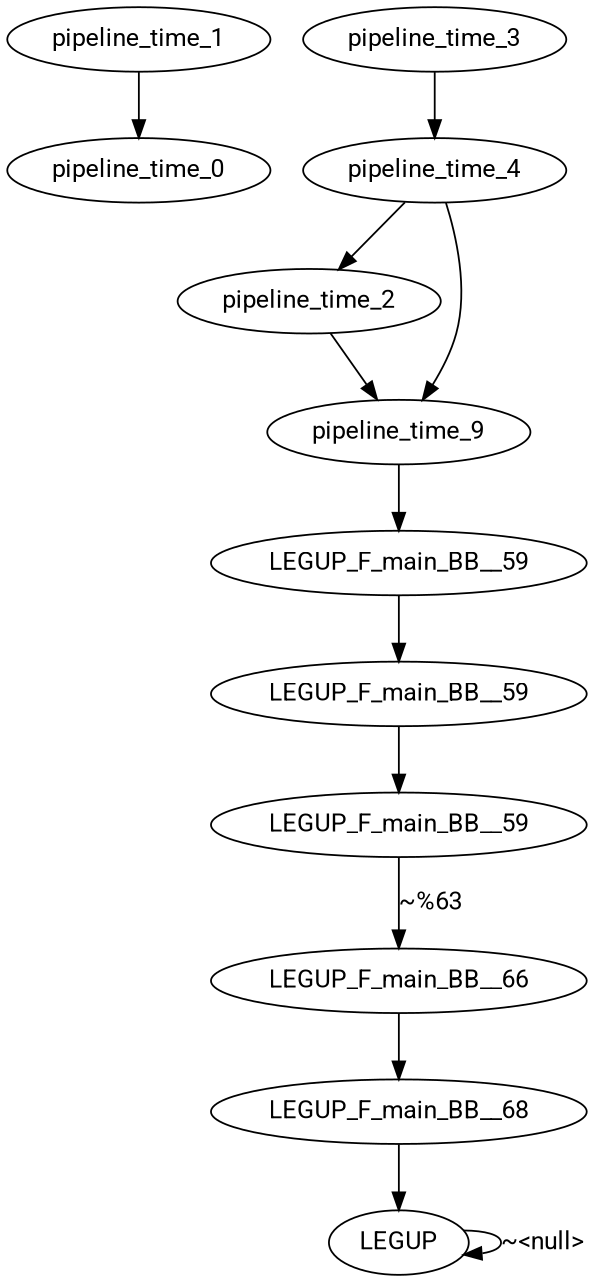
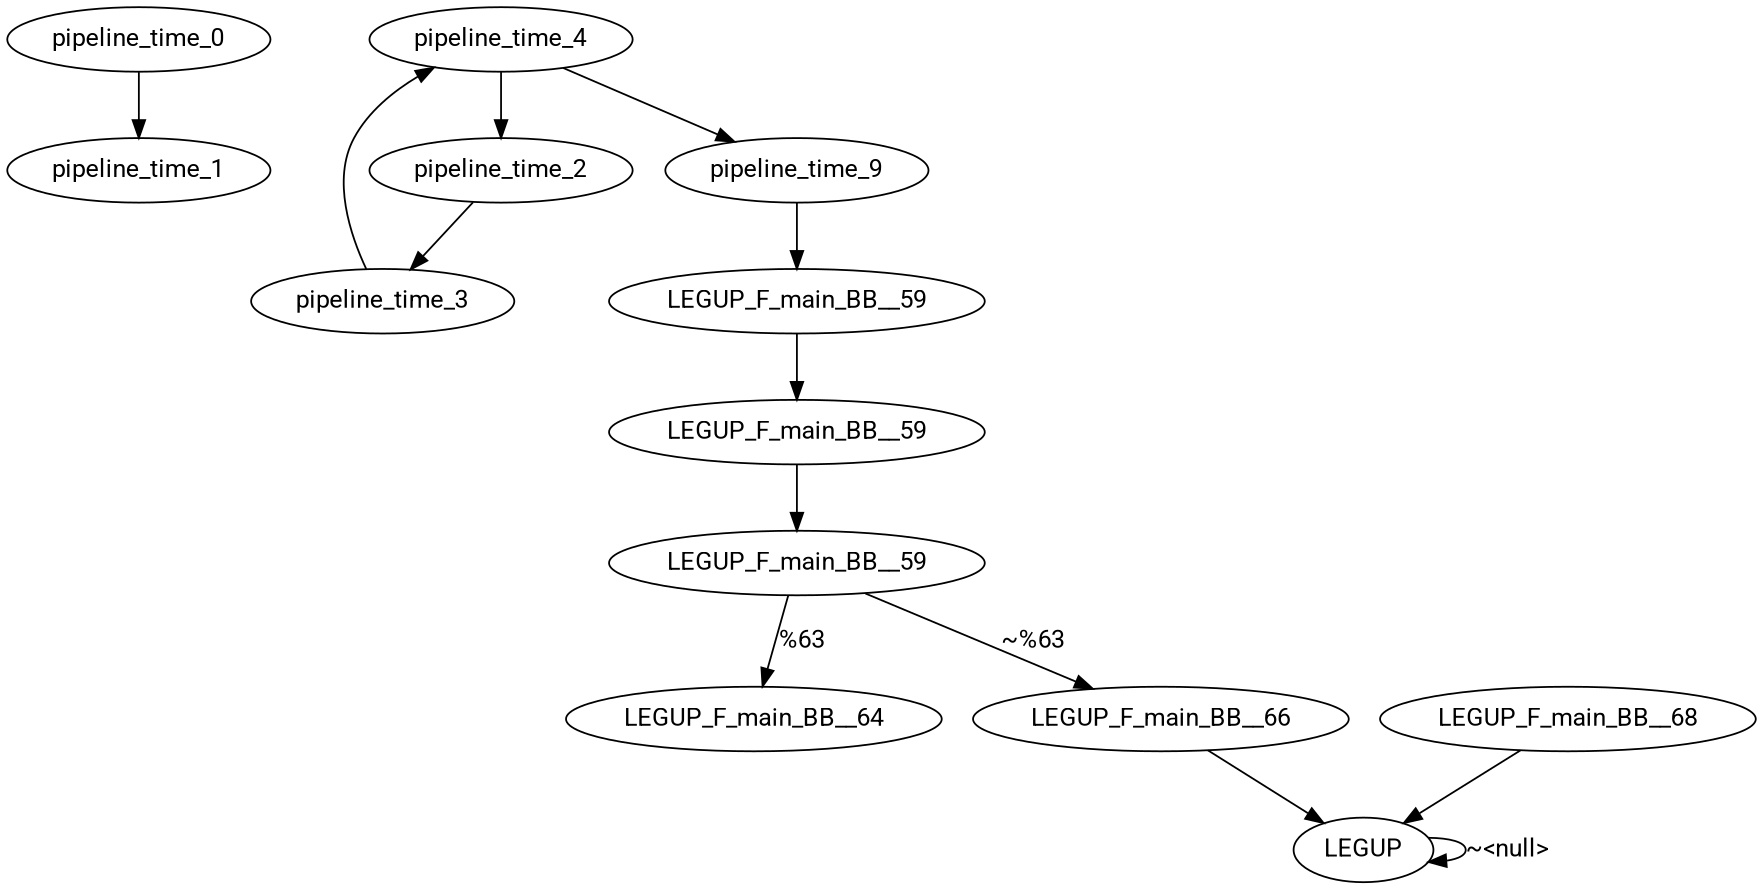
edge "pipeline_time_1" -> "pipeline_time_0": reversed
edge "pipeline_time_2" -> "pipeline_time_9": now "pipeline_time_2" -> "pipeline_time_3"
node "LEGUP_F_main_BB__64": added
edge "LEGUP_F_main_BB__66" -> "LEGUP_F_main_BB__68": now "LEGUP_F_main_BB__66" -> "LEGUP"
